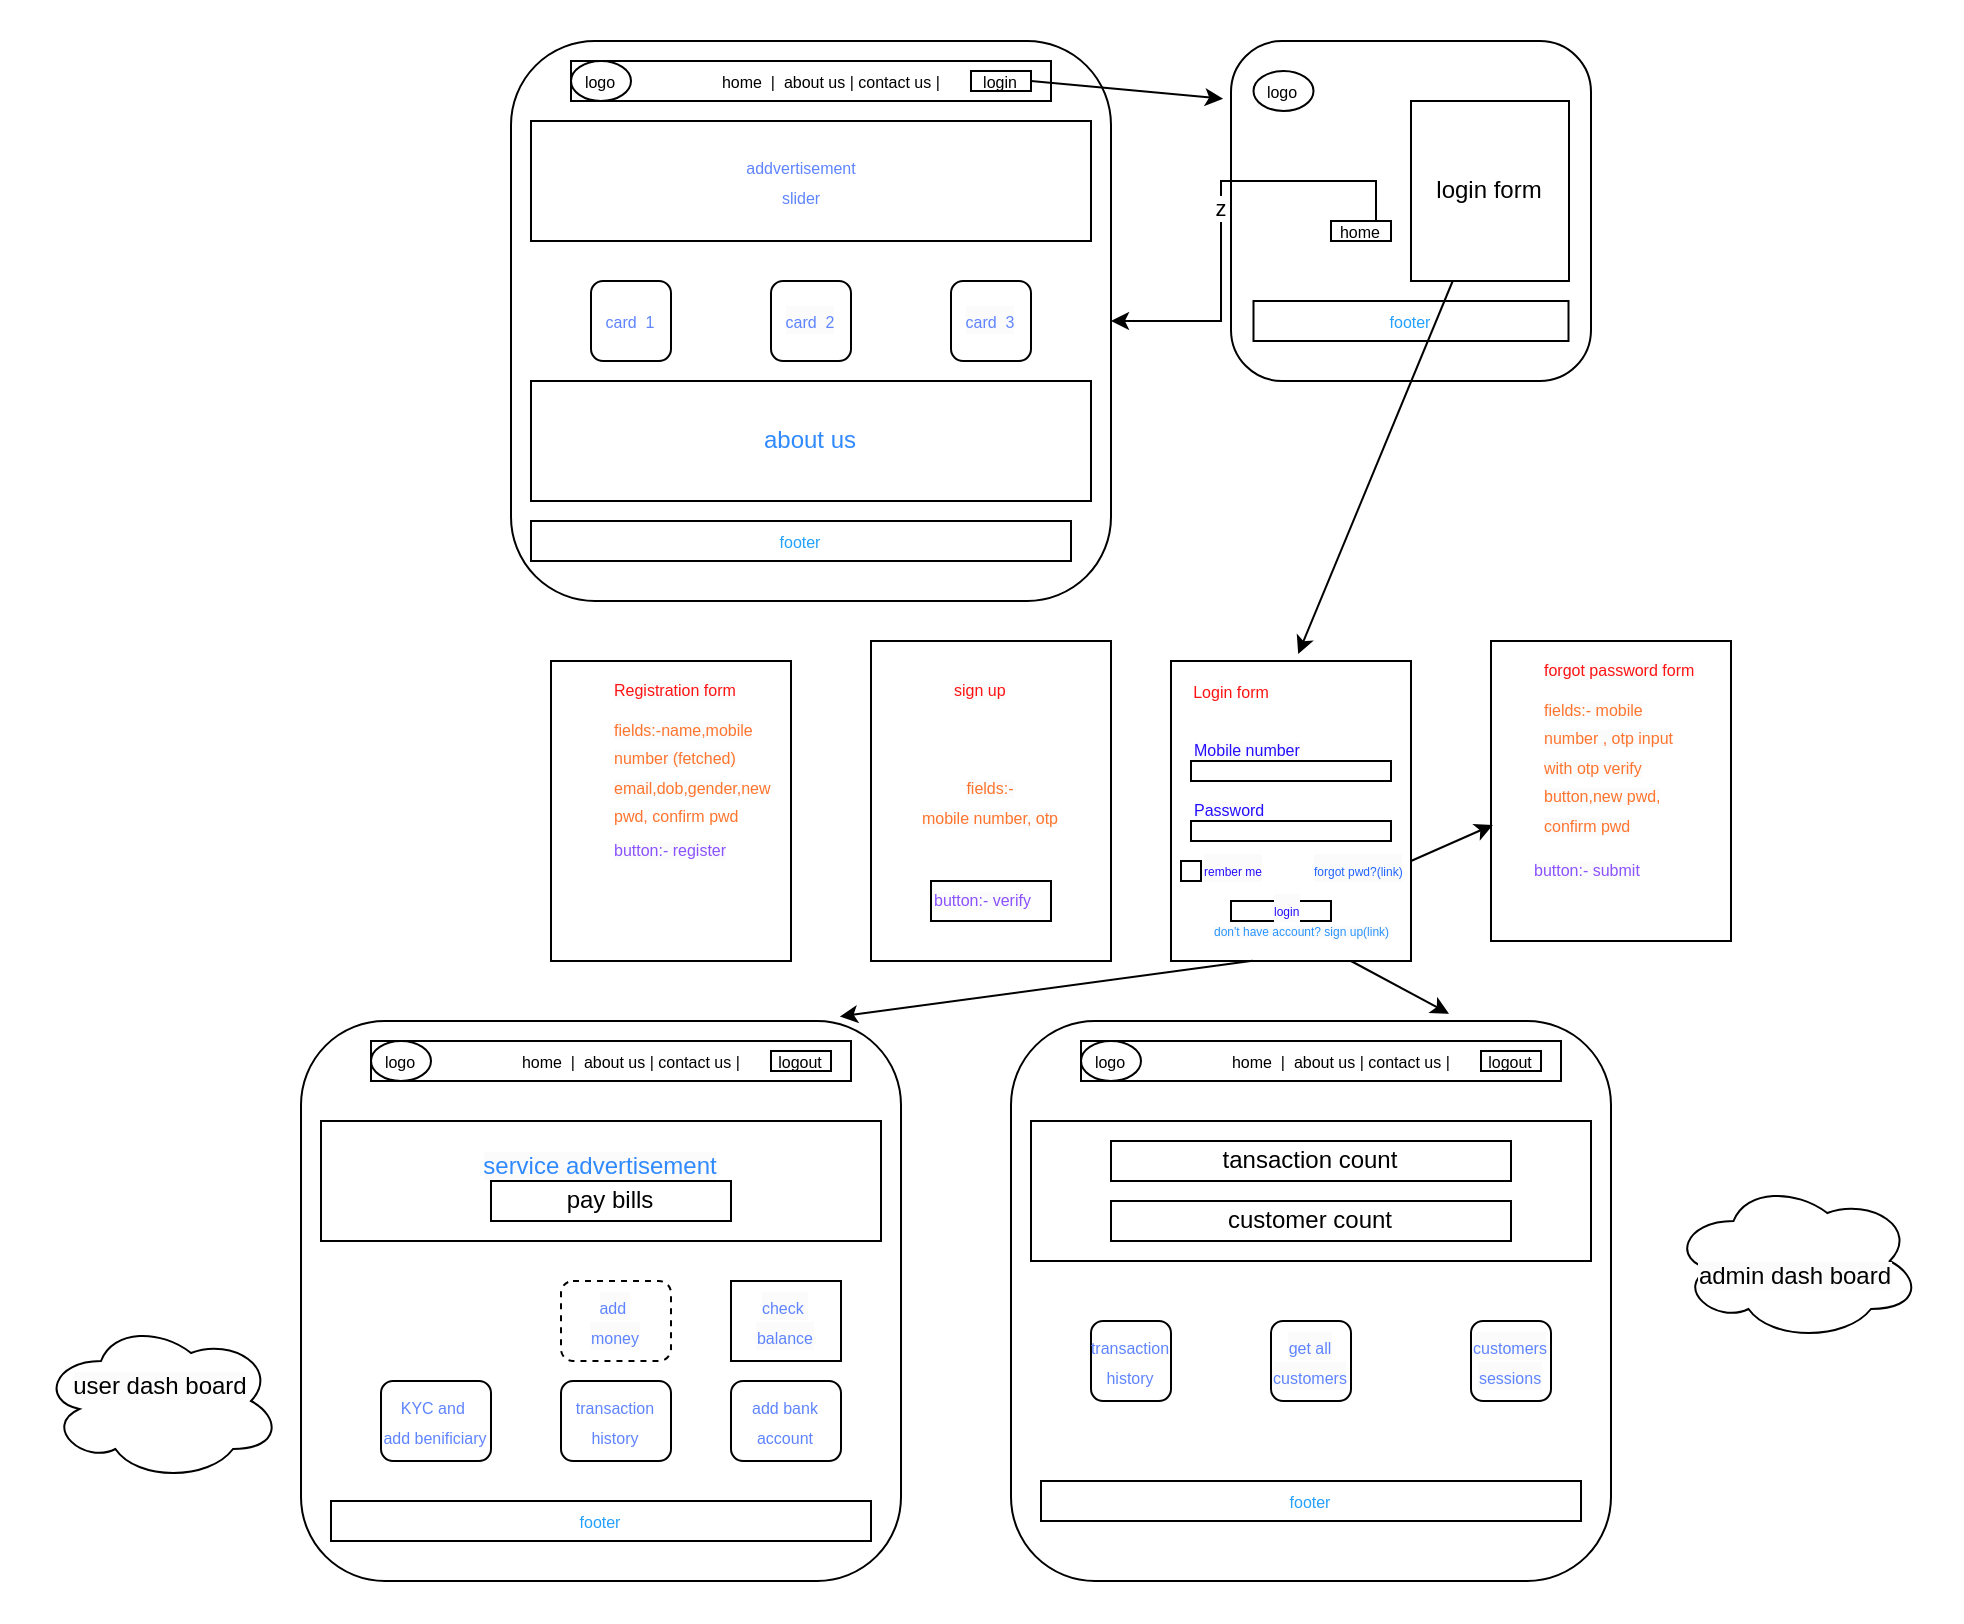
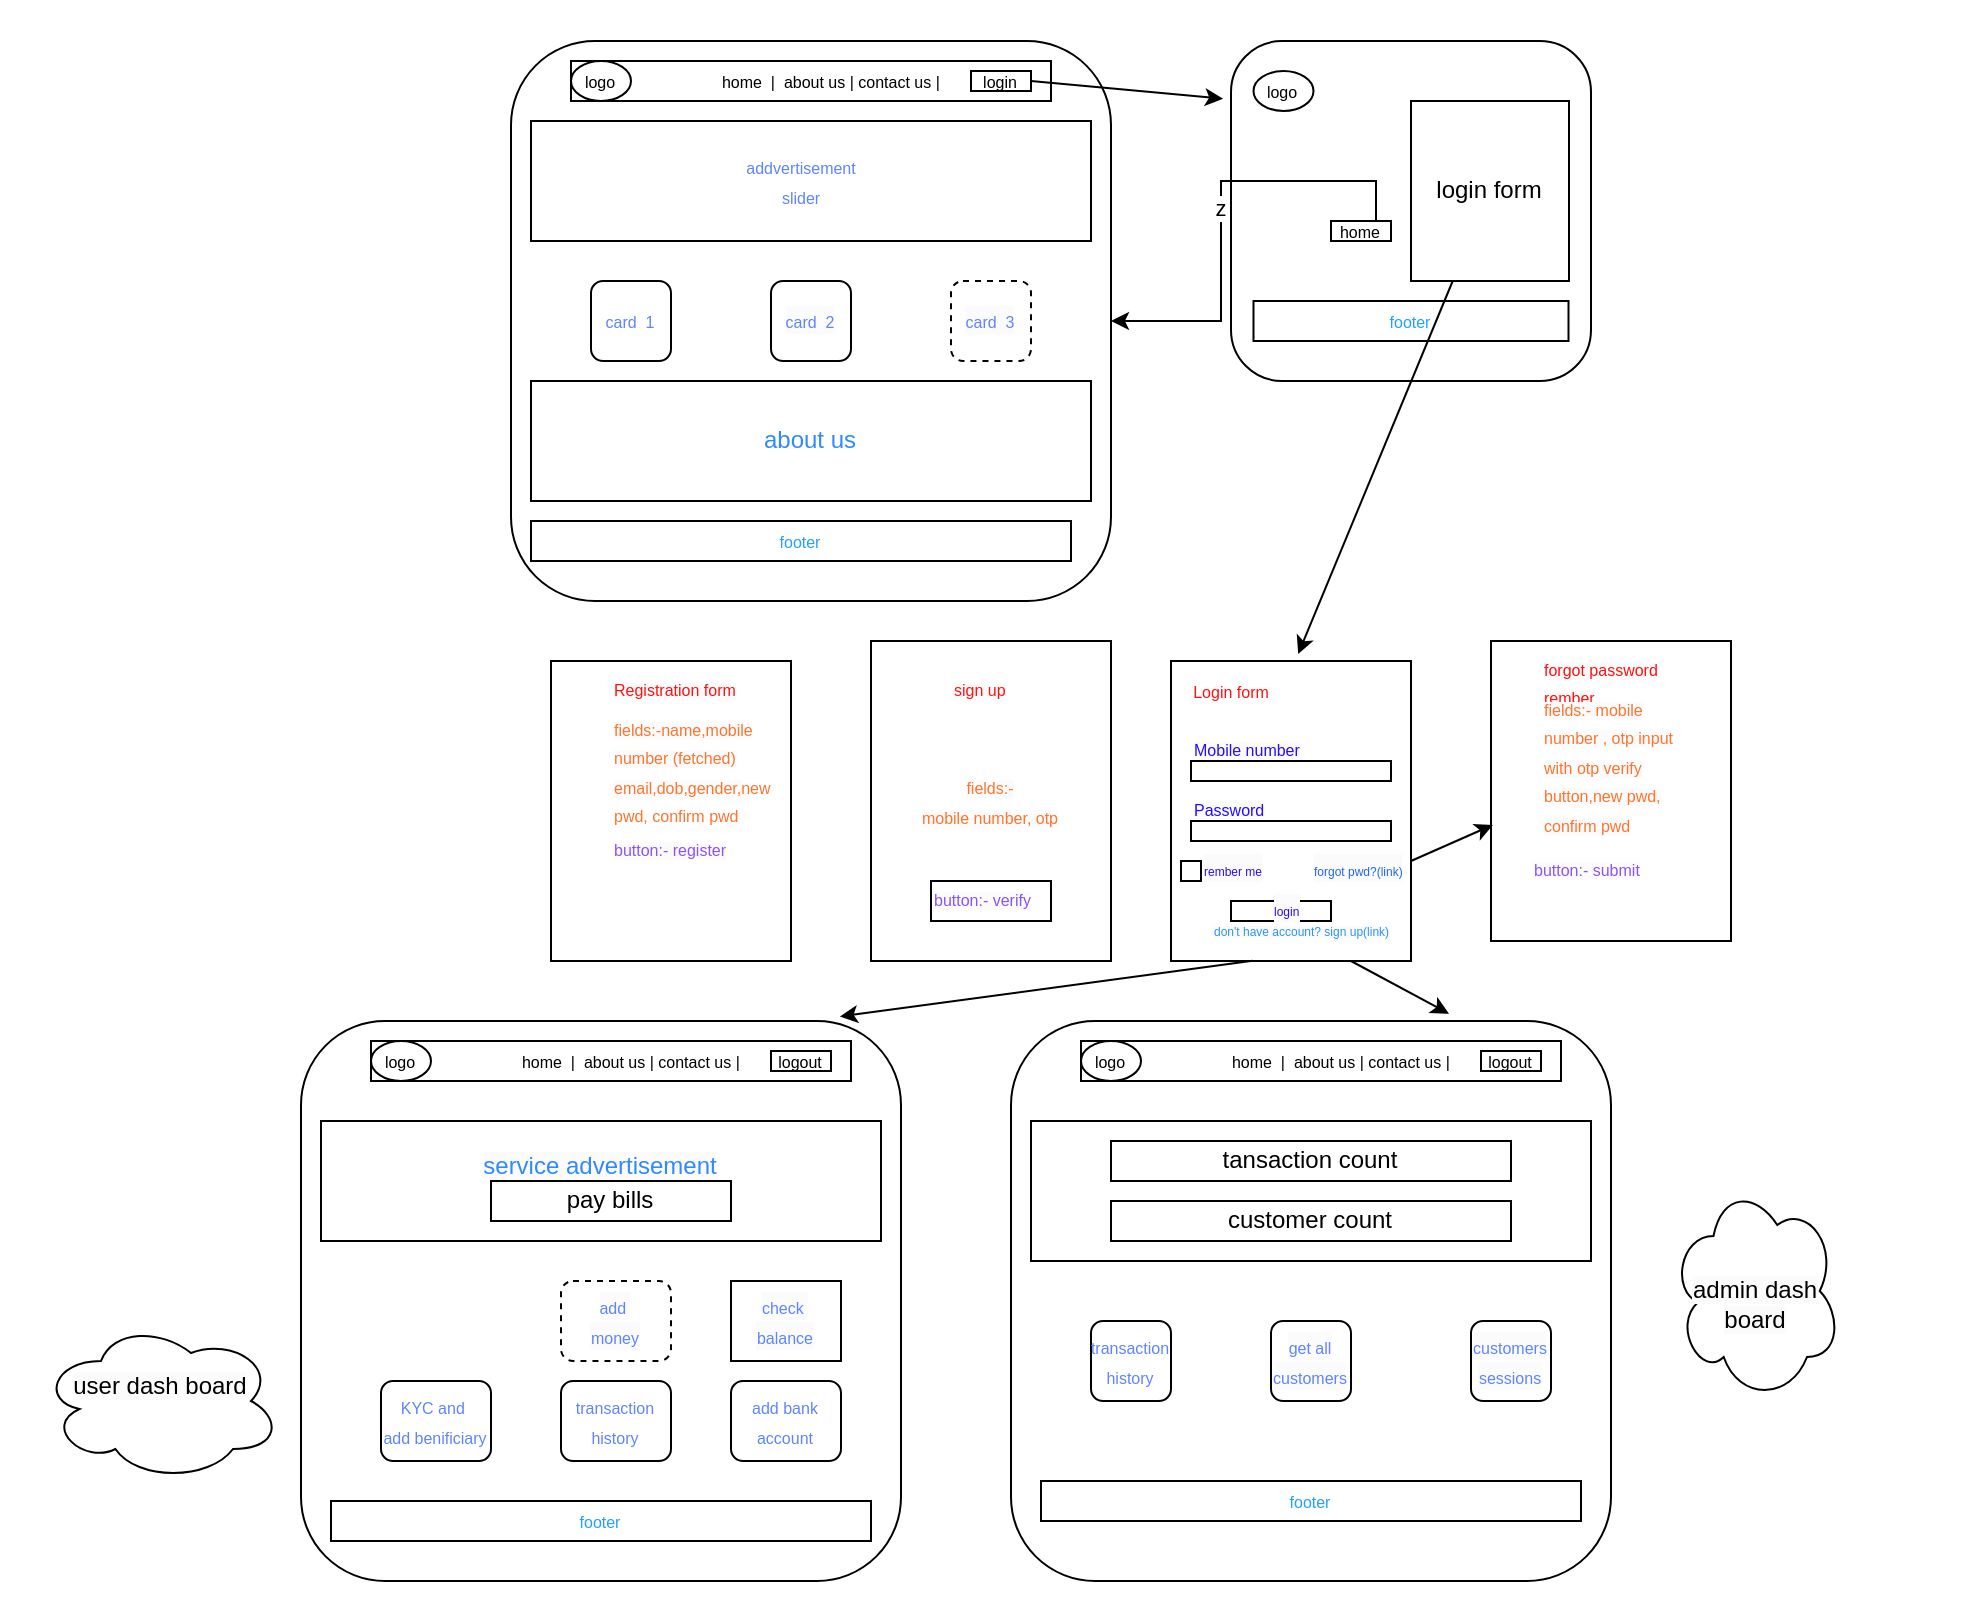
node "card 3": style solid -> dashed
node "forgot password form": label "forgot password form" -> "forgot password rember"
node "admin dash board": size 250x160 -> 170x220
